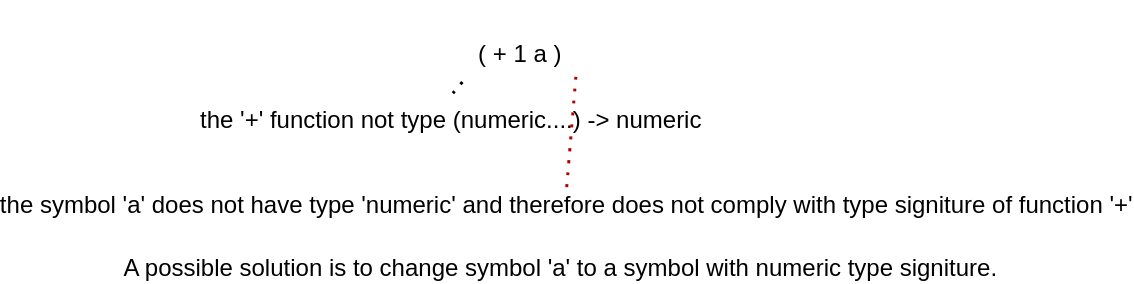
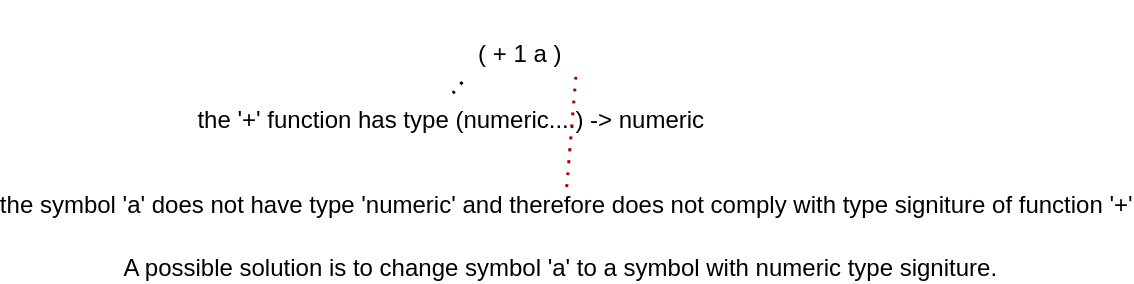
node "the '+' function not type (numeric....) -> numeric": label "the '+' function not type (numeric....) -> numeric" -> "the '+' function has type (numeric....) -> numeric"
